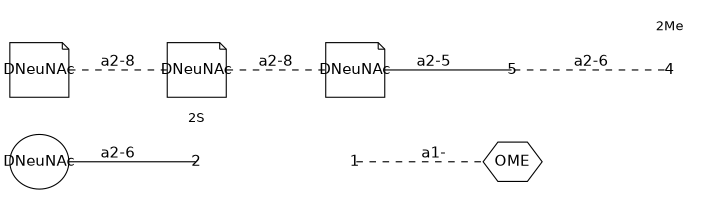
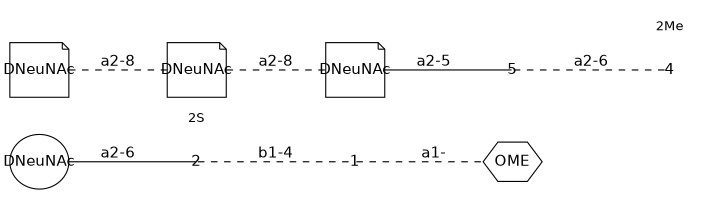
edge "2" -- "1": added, label "b1-4"
